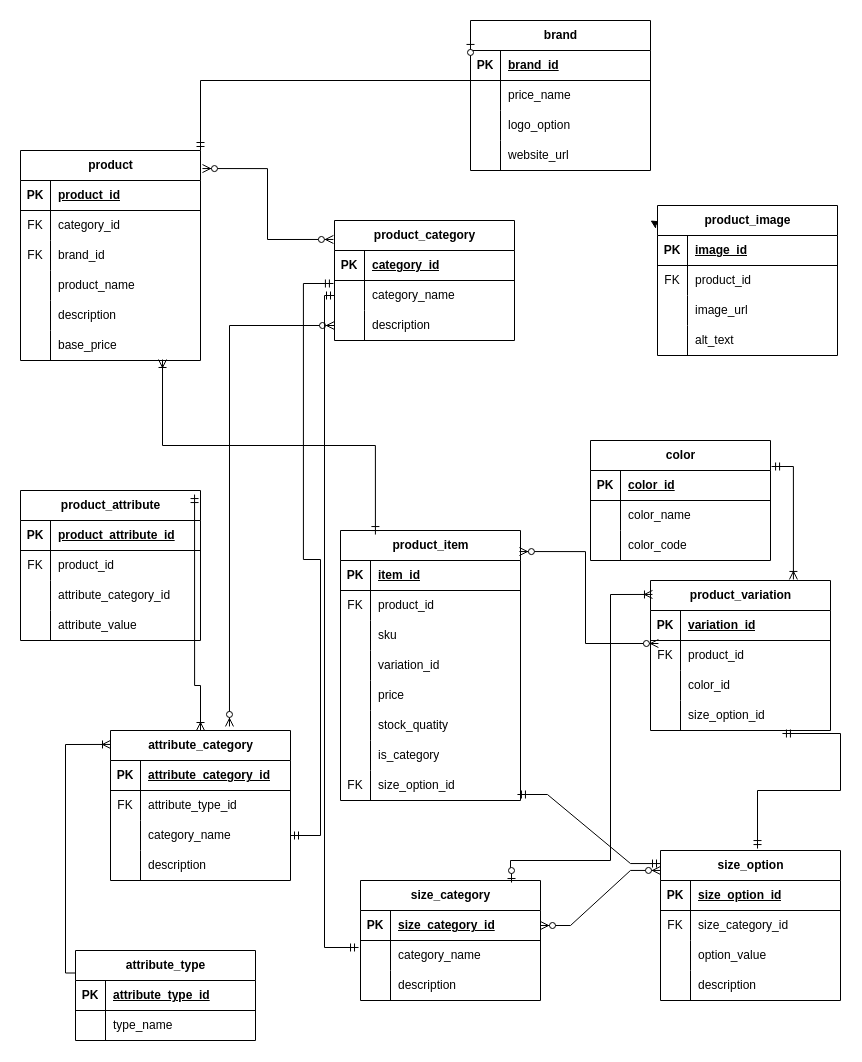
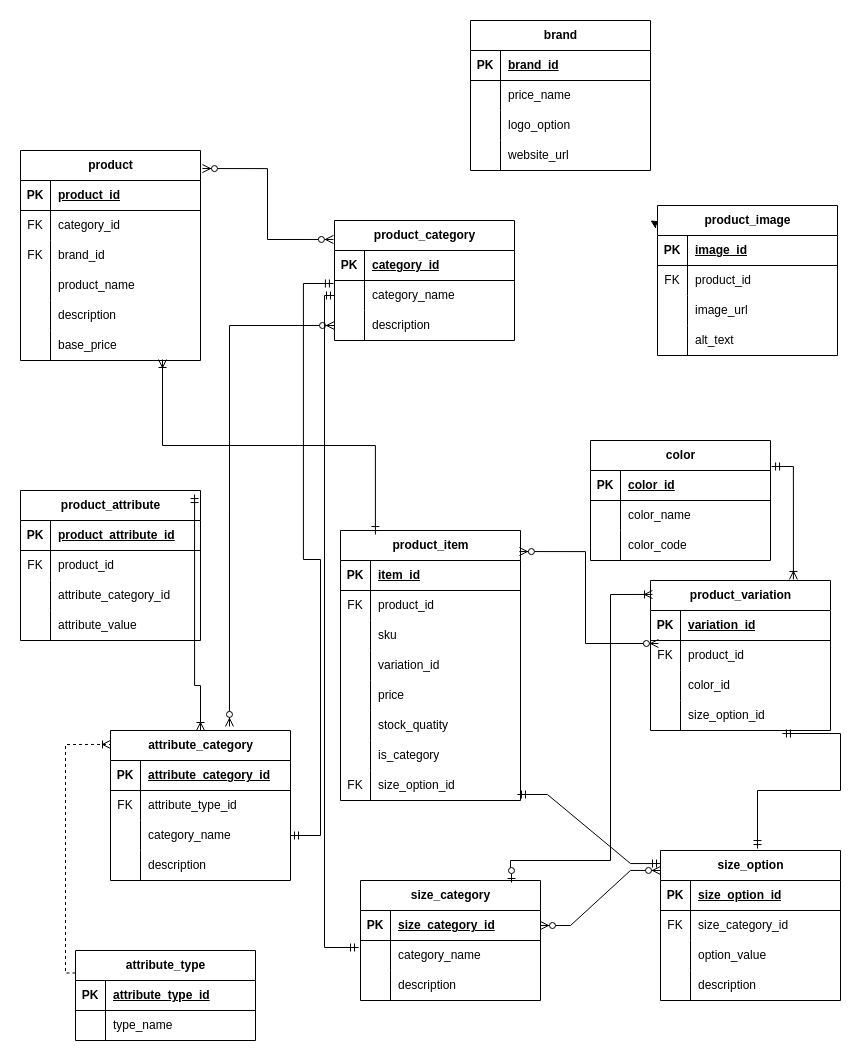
edge "brand" -- "product": removed
edge "attribute_type" -> "attribute_category": style solid -> dashed
